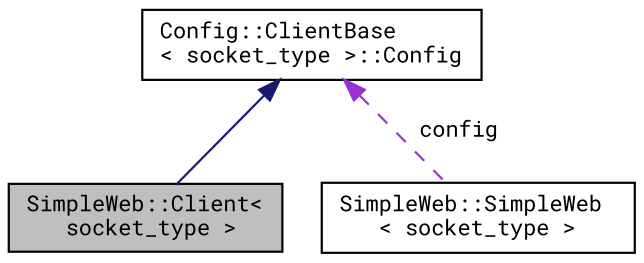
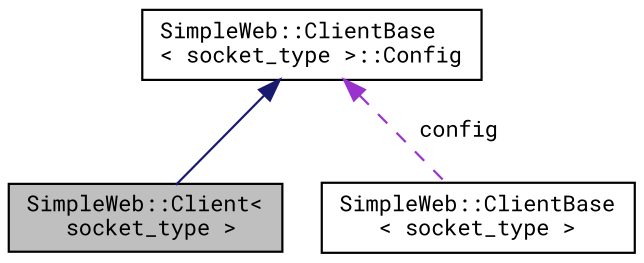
node "Config::ClientBase < socket_type >::Config": label "Config::ClientBase < socket_type >::Config" -> "SimpleWeb::ClientBase < socket_type >::Config"
node "SimpleWeb::SimpleWeb < socket_type >": label "SimpleWeb::SimpleWeb < socket_type >" -> "SimpleWeb::ClientBase < socket_type >"
